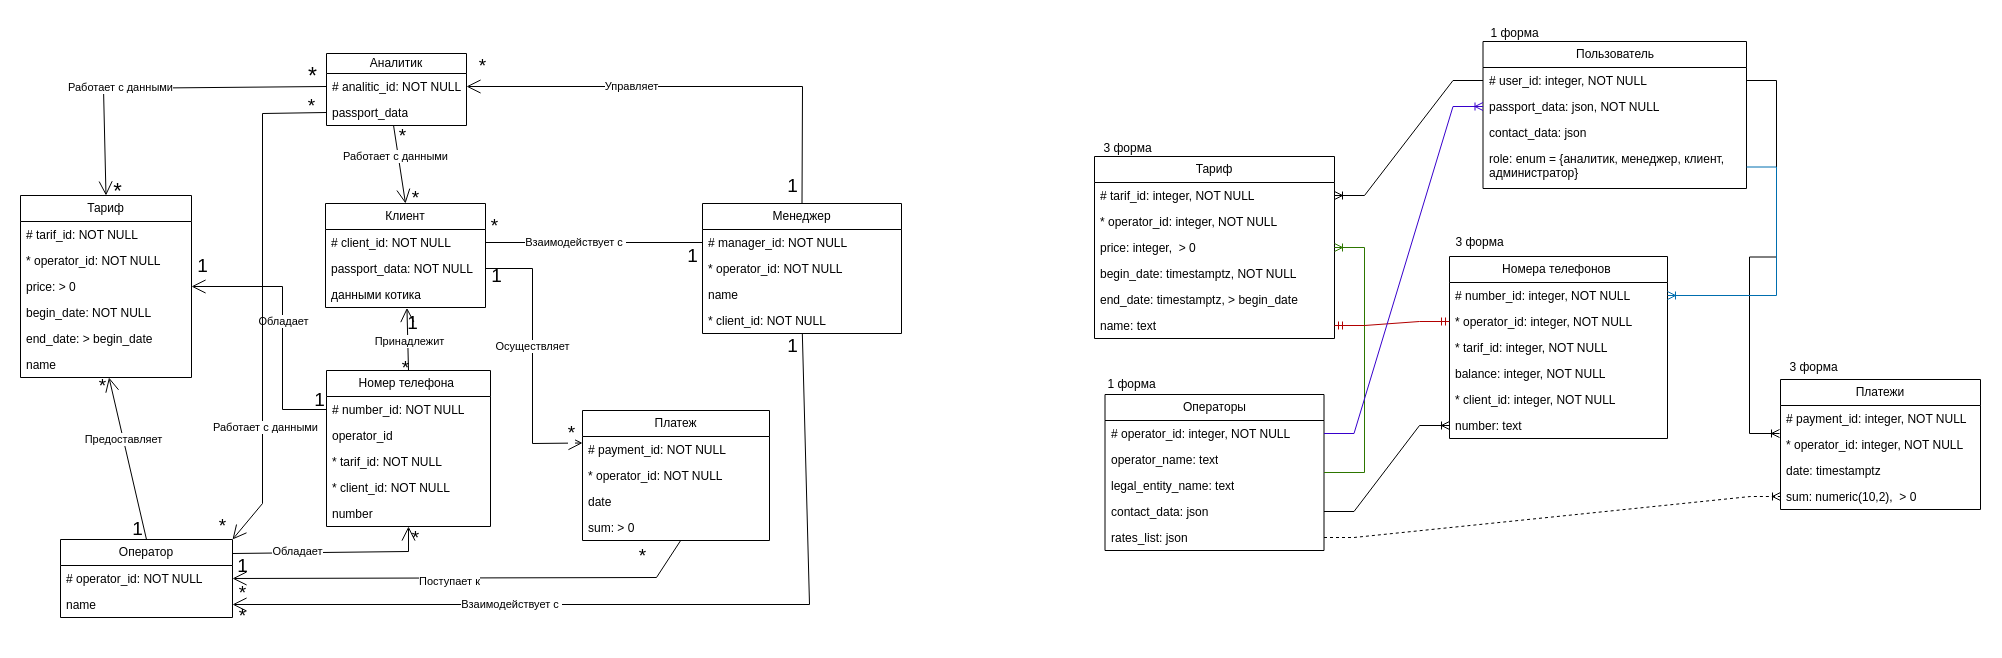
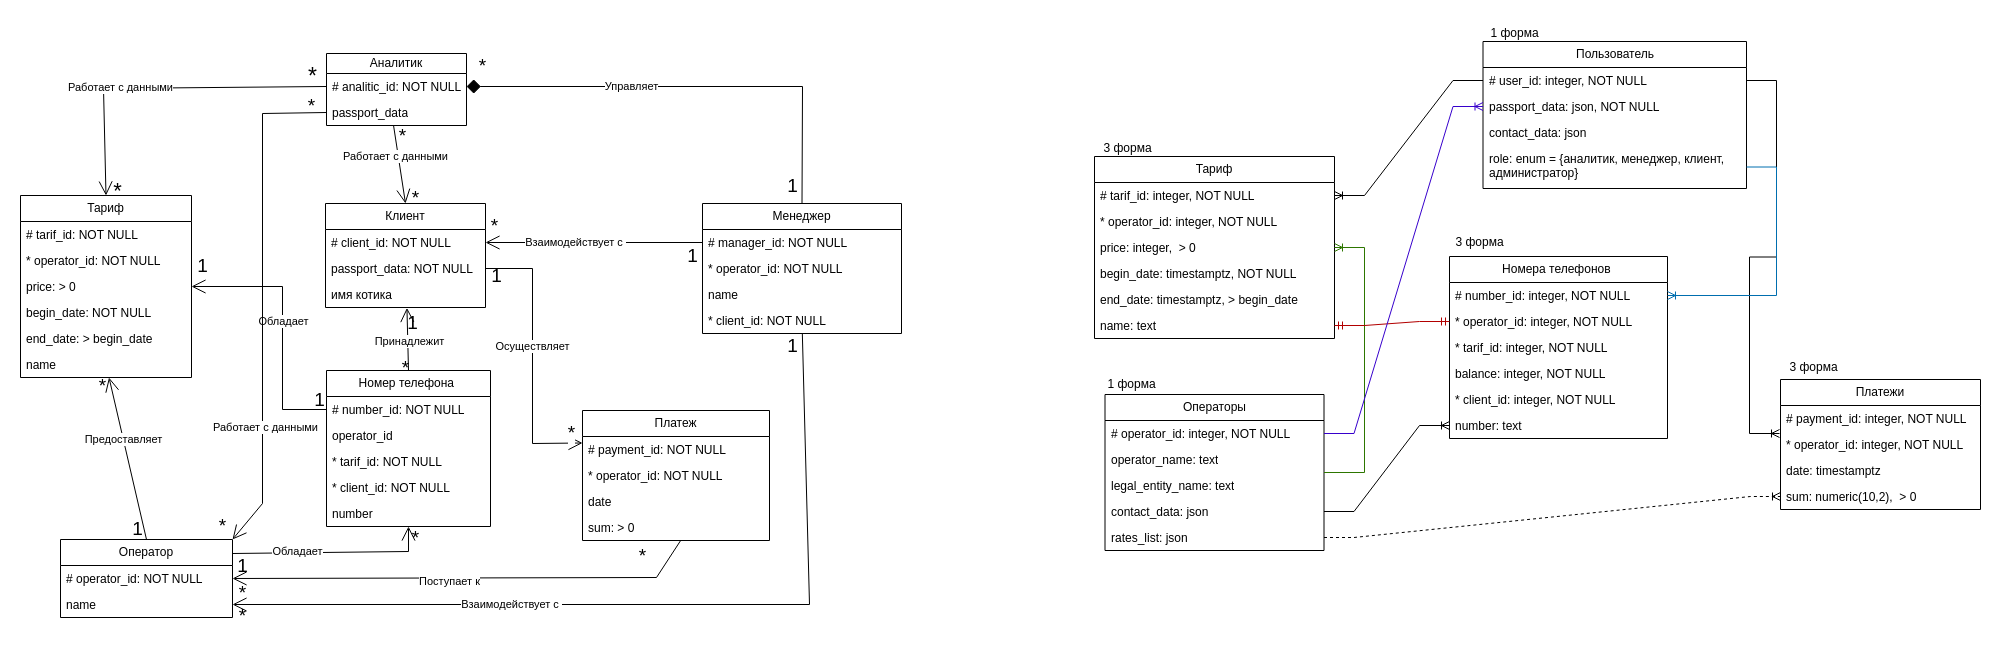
edge "Менеджер" -> "# analitic_id: NOT NULL": arrowhead open -> diamond
edge "# client_id: NOT NULL" -- "# manager_id: NOT NULL": arrowhead none -> open
node "данными котика": label "данными котика" -> "имя котика"
